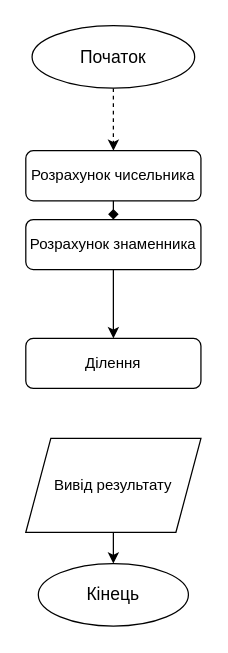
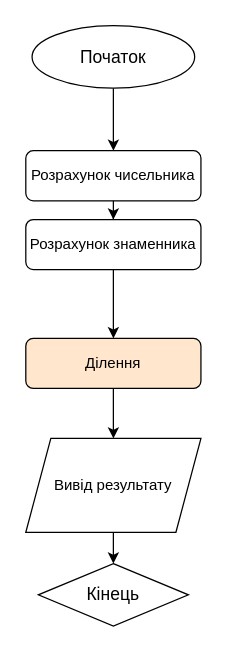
edge "Початок" -> "Розрахунок чисельника": style dashed -> solid
edge "Розрахунок чисельника" -> "Розрахунок знаменника": arrowhead diamond -> classic
node "Ділення": fillcolor #ffffff -> #ffe6cc
edge "Ділення" -> "Вивід результату": added
node "Кінець": shape ellipse -> diamond
